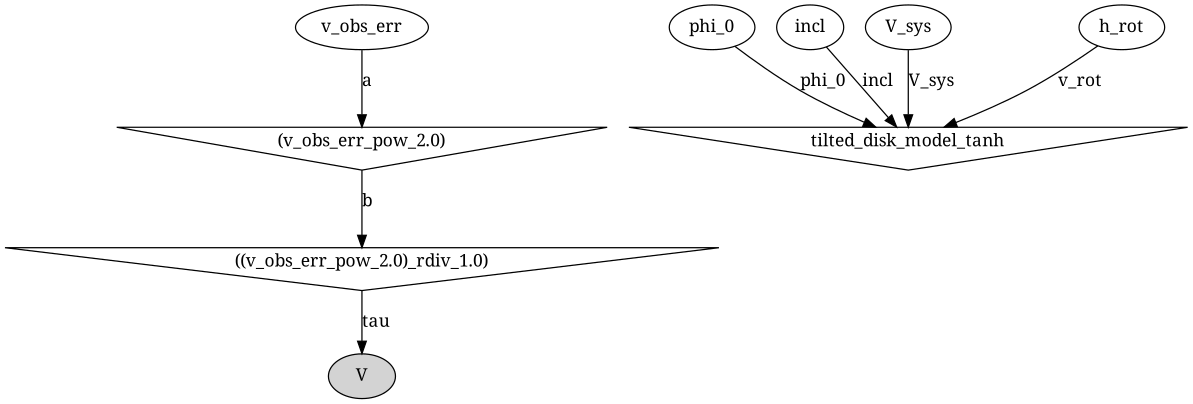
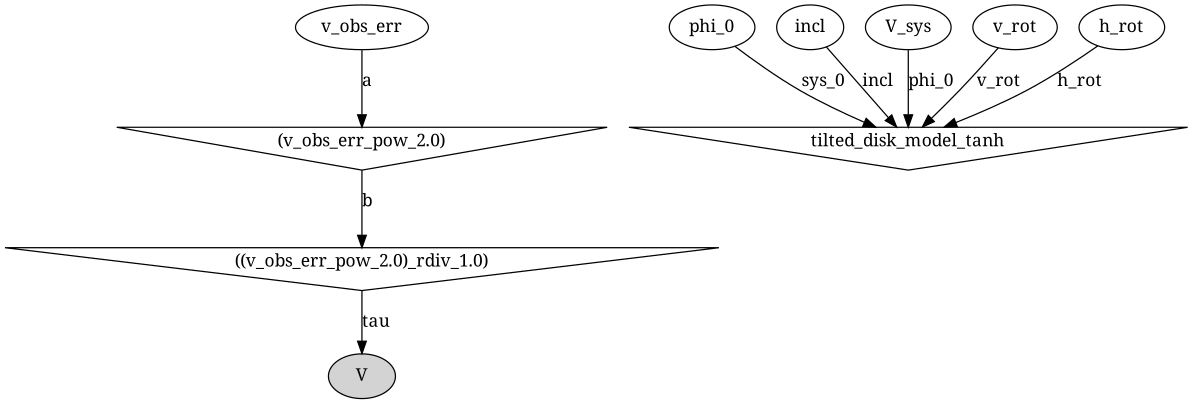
node "v_rot": added
edge "phi_0" -> "tilted_disk_model_tanh": label "phi_0" -> "sys_0"
edge "V_sys" -> "tilted_disk_model_tanh": label "V_sys" -> "phi_0"
edge "h_rot" -> "tilted_disk_model_tanh": label "v_rot" -> "h_rot"
